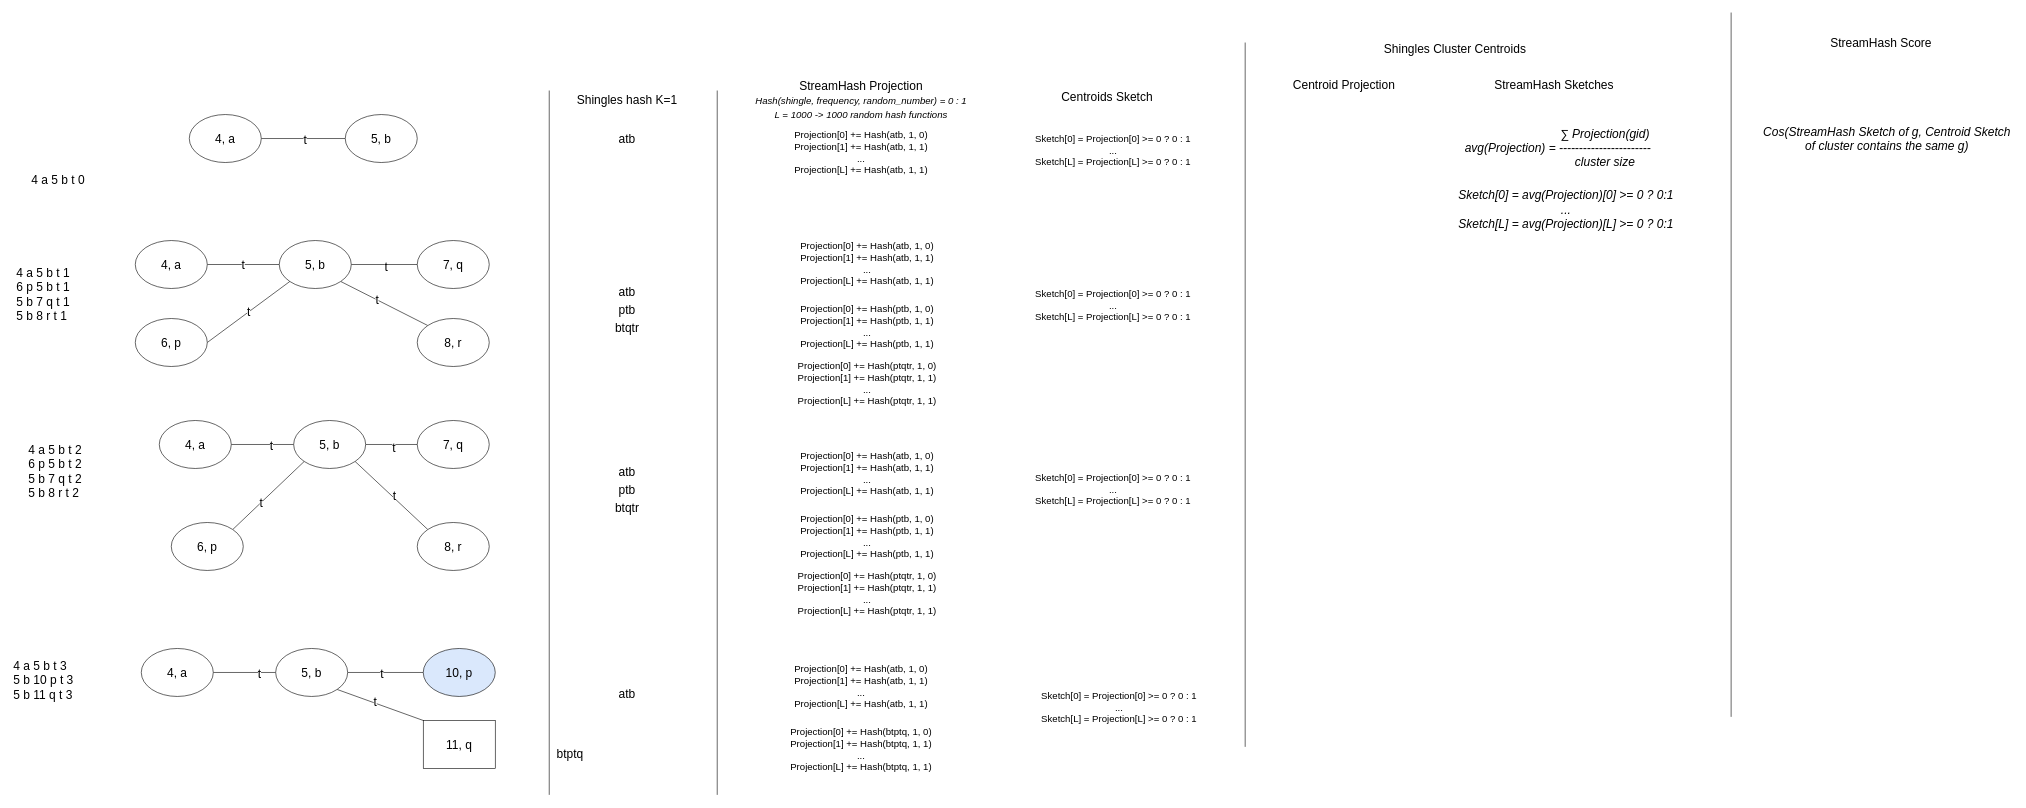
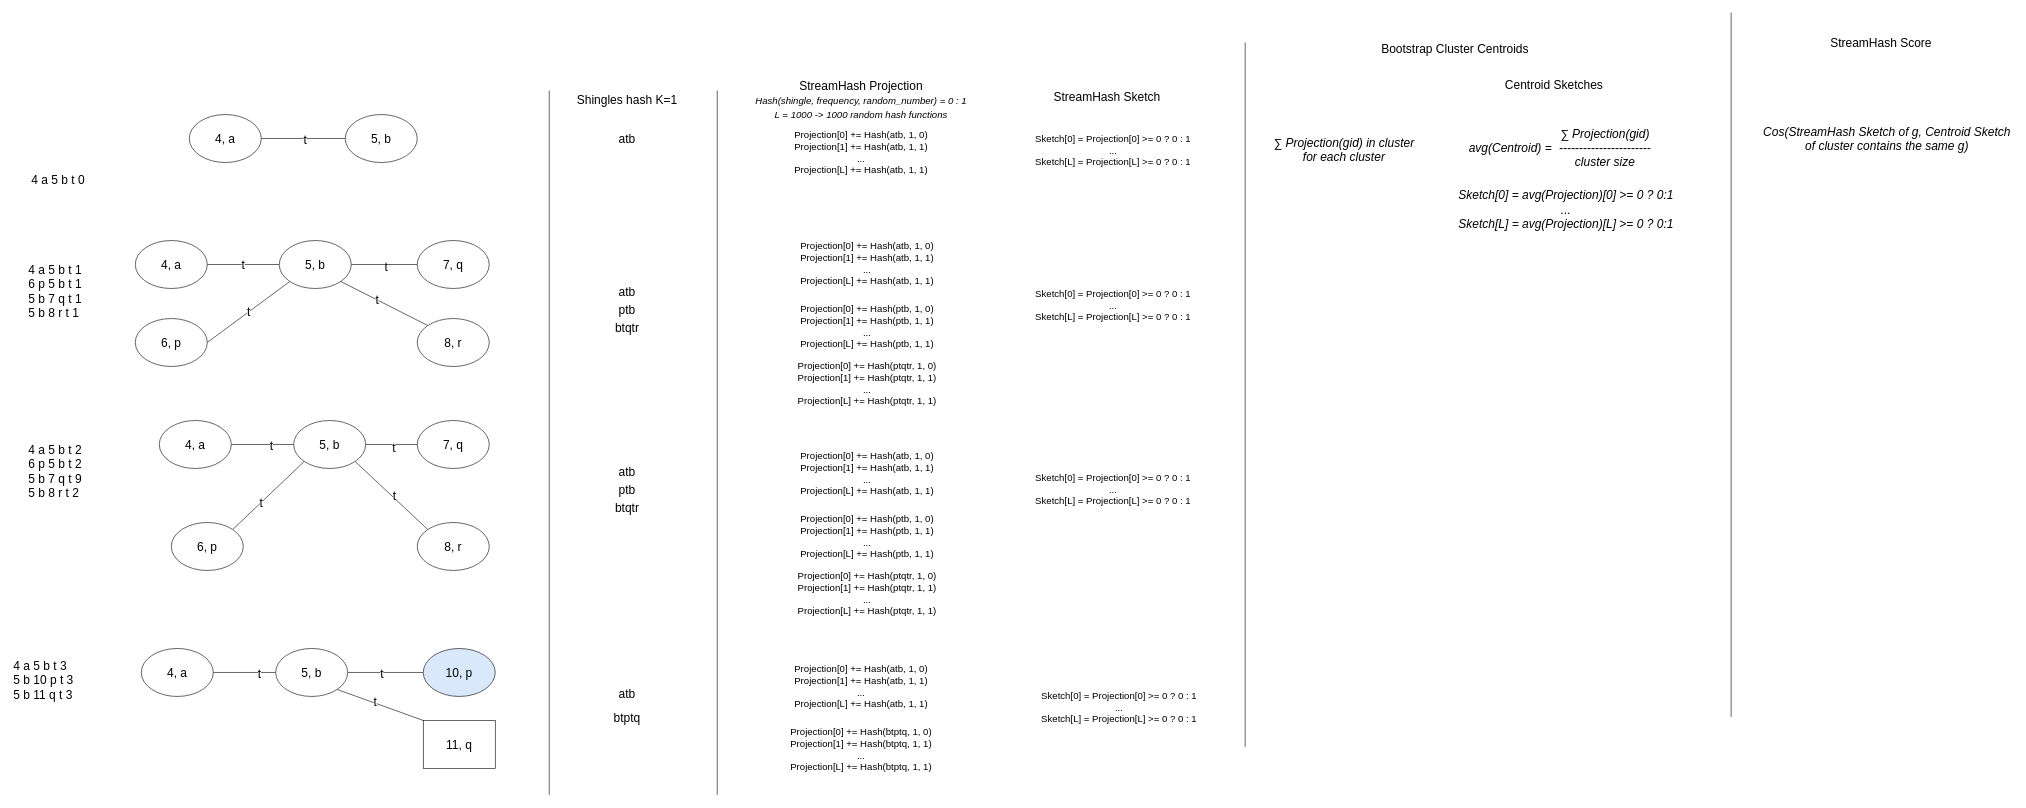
node "Shingles Cluster Centroids": label "Shingles Cluster Centroids" -> "Bootstrap Cluster Centroids"
node "Centroid Projection": removed
node "StreamHash Sketches": label "StreamHash Sketches" -> "Centroid Sketches"
node "Centroids Sketch": label "Centroids Sketch" -> "StreamHash Sketch"
node "avg(Projection) =": label "avg(Projection) =" -> "avg(Centroid) ="
node "∑ Projection(gid) in cluster for each cluster": added
node "4 a 5 b t 1 6 p 5 b t 1 5 b 7 q t 1 5 b 8 r t 1": moved (48, 294) -> (60, 291)
node "4 a 5 b t 2 6 p 5 b t 2 5 b 7 q t 2 5 b 8 r t 2": label "4 a 5 b t 2 6 p 5 b t 2 5 b 7 q t 2 5 b 8 r t 2" -> "4 a 5 b t 2 6 p 5 b t 2 5 b 7 q t 9 5 b 8 r t 2"
node "btptq": moved (570, 753) -> (627, 717)
